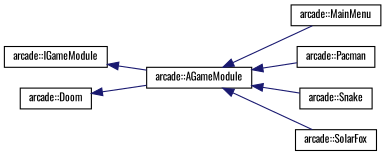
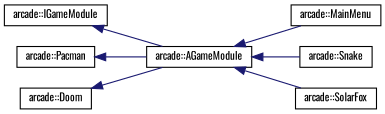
edge "arcade::Pacman" -> "arcade::AGameModule": reversed
